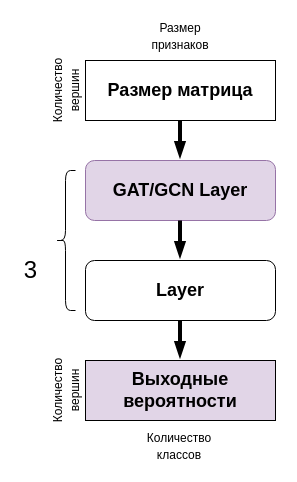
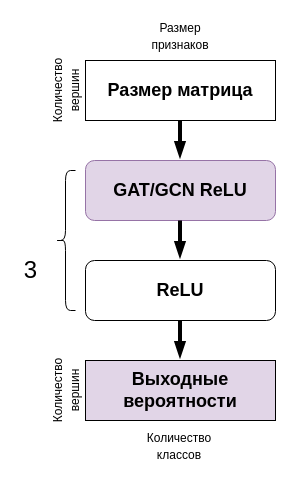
node "GAT/GCN Layer": label "GAT/GCN Layer" -> "GAT/GCN ReLU"
node "Layer": label "Layer" -> "ReLU"
